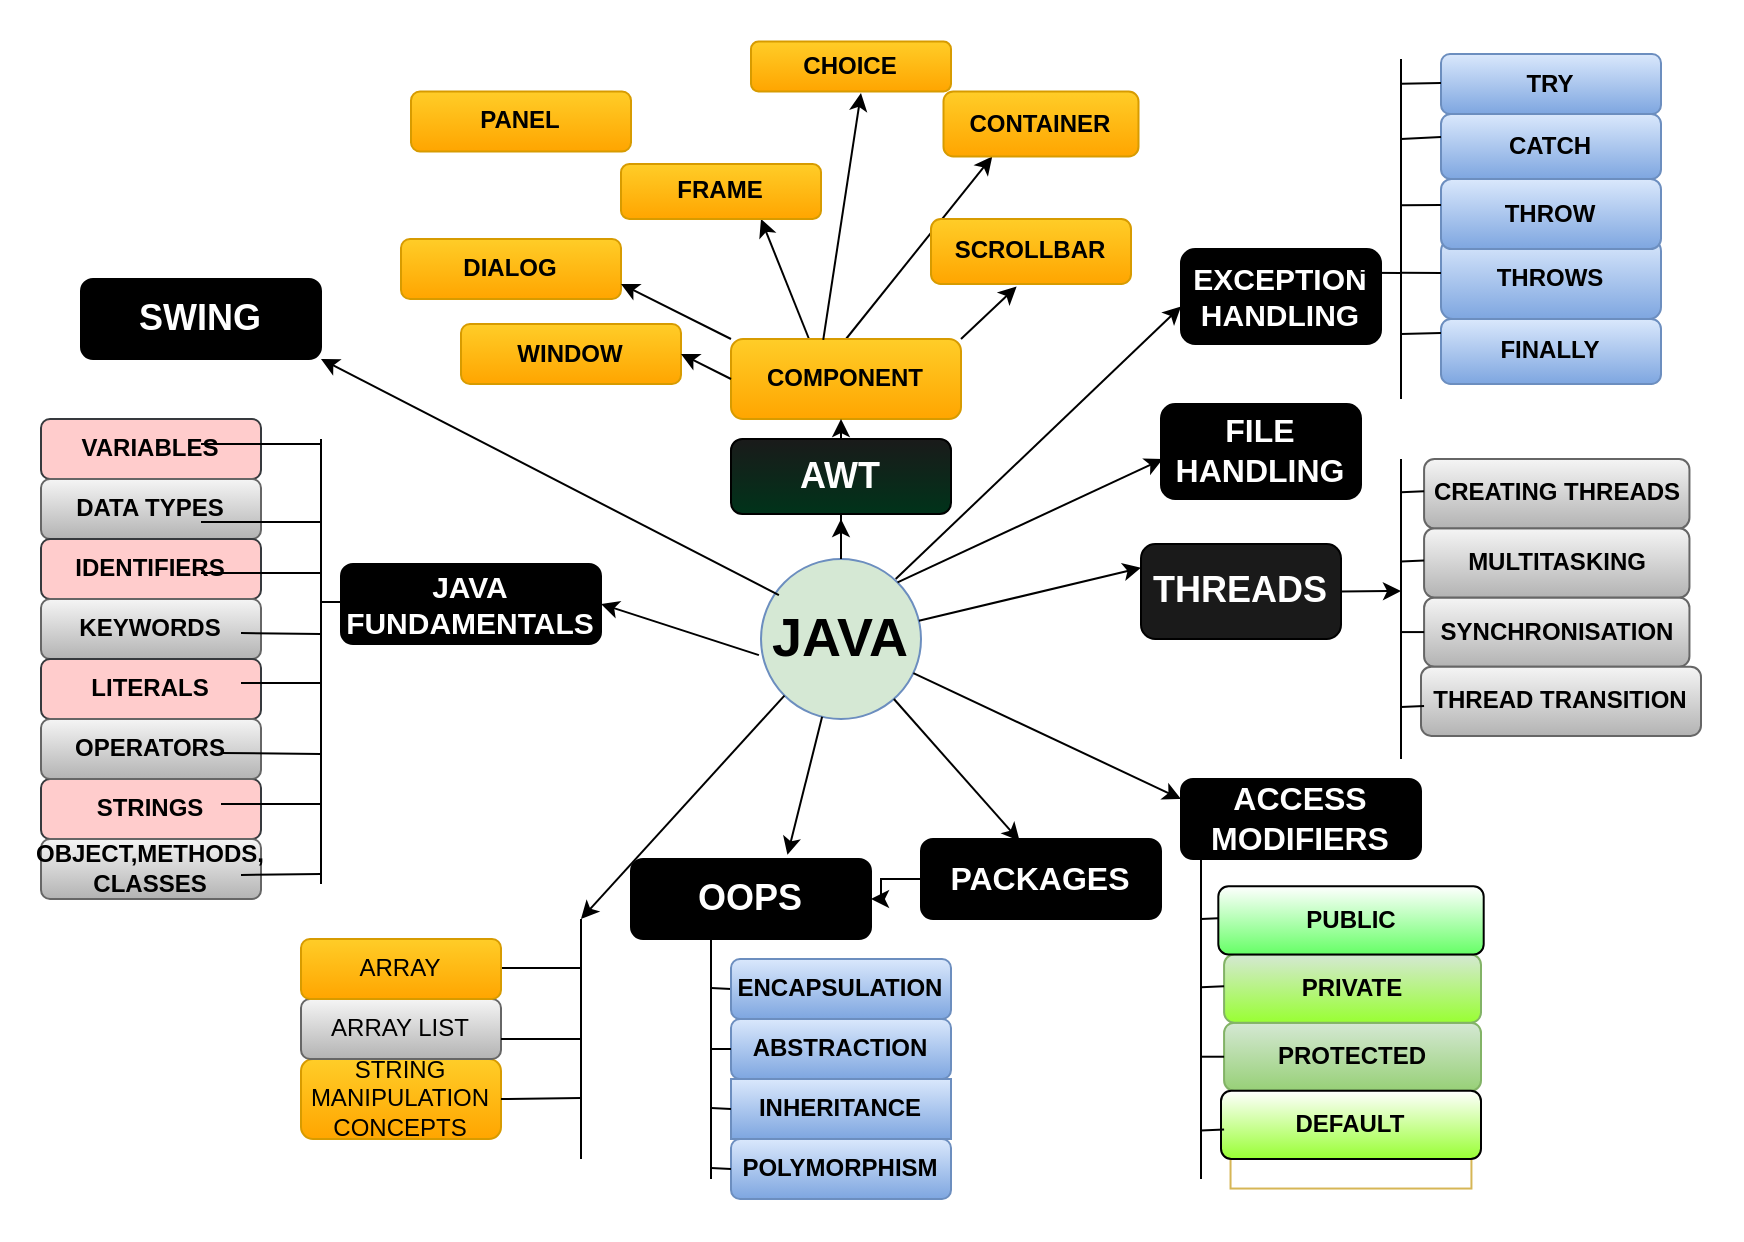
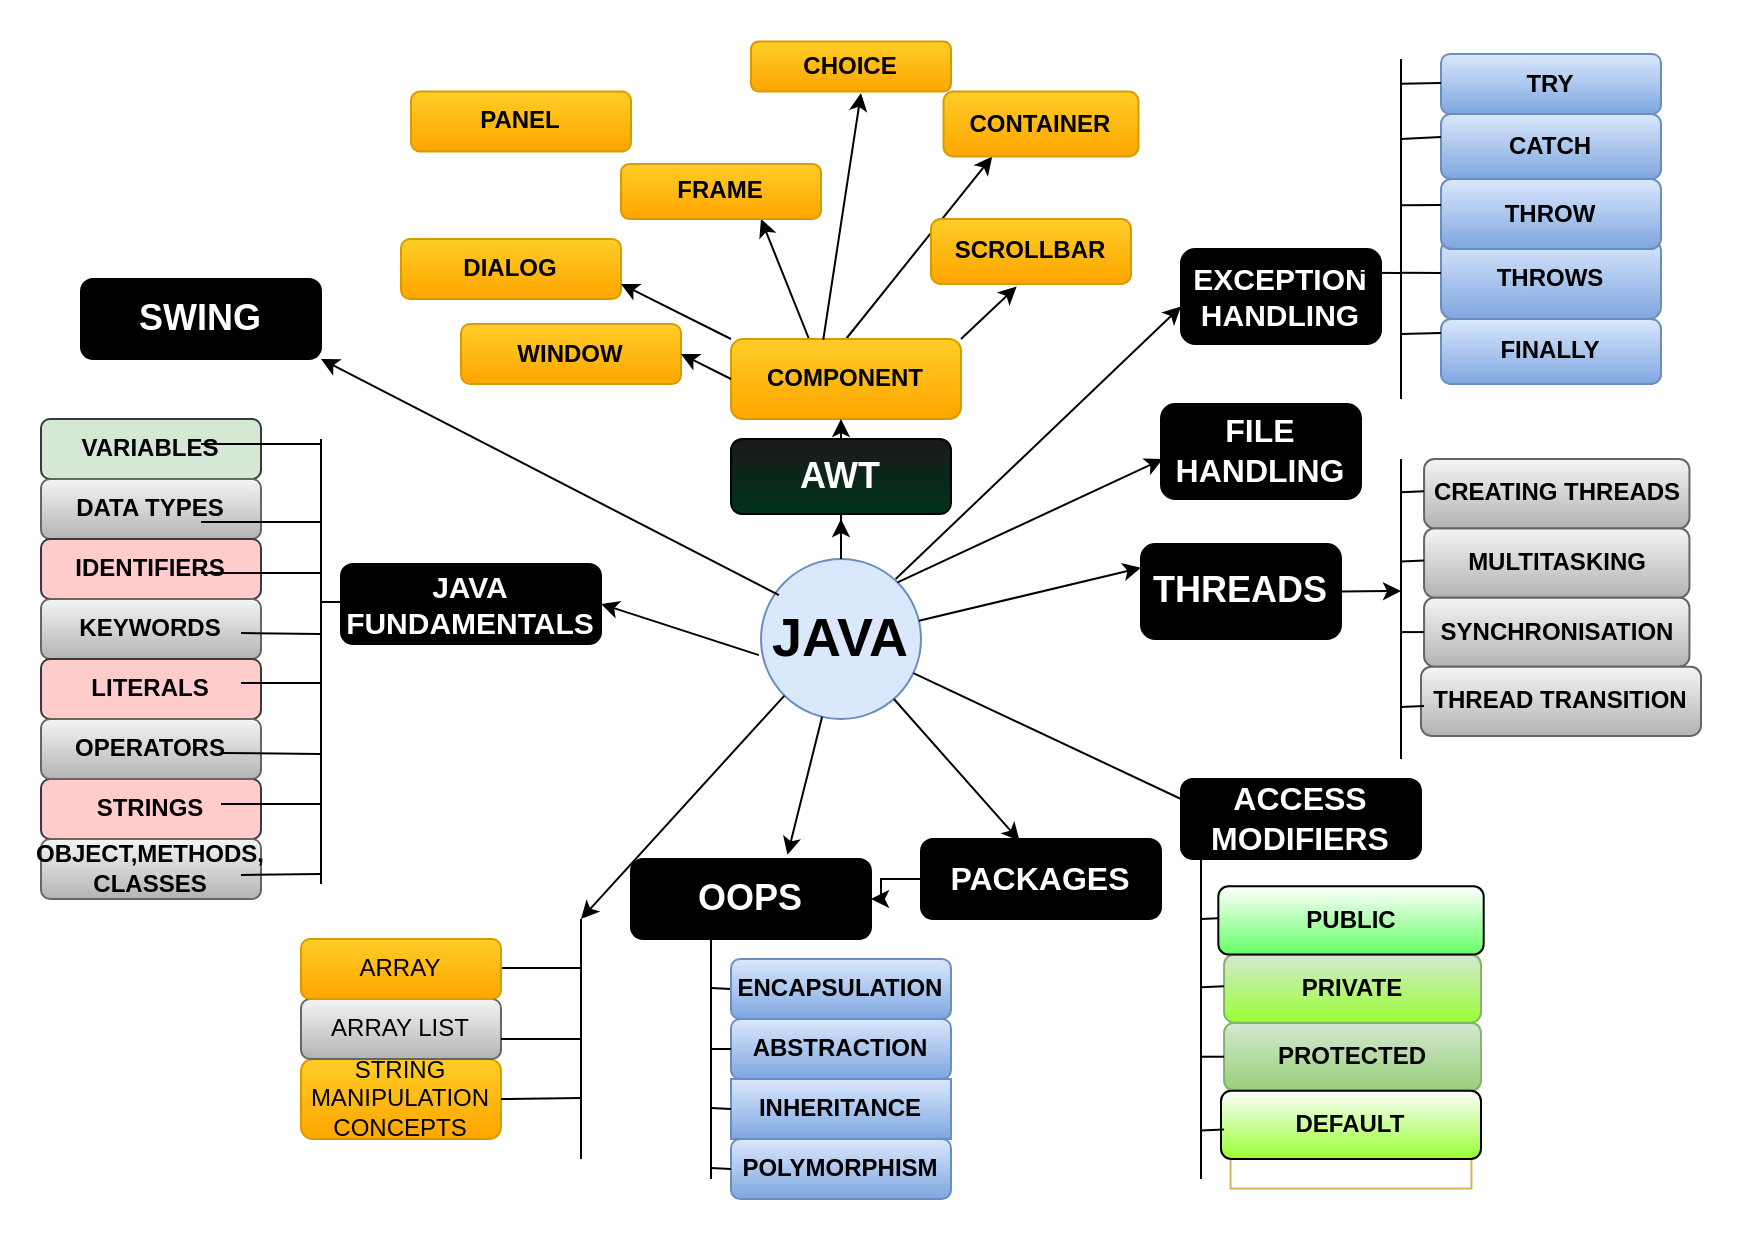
node "VARIABLES": fillcolor #ffcccc -> #d5e8d4
node "THREADS": fillcolor #1a1a1a -> #000000
node "JAVA": fillcolor #d5e8d4 -> #dae8fc
edge "JAVA" -> "ACCESS MODIFIERS": arrowhead classic -> none
